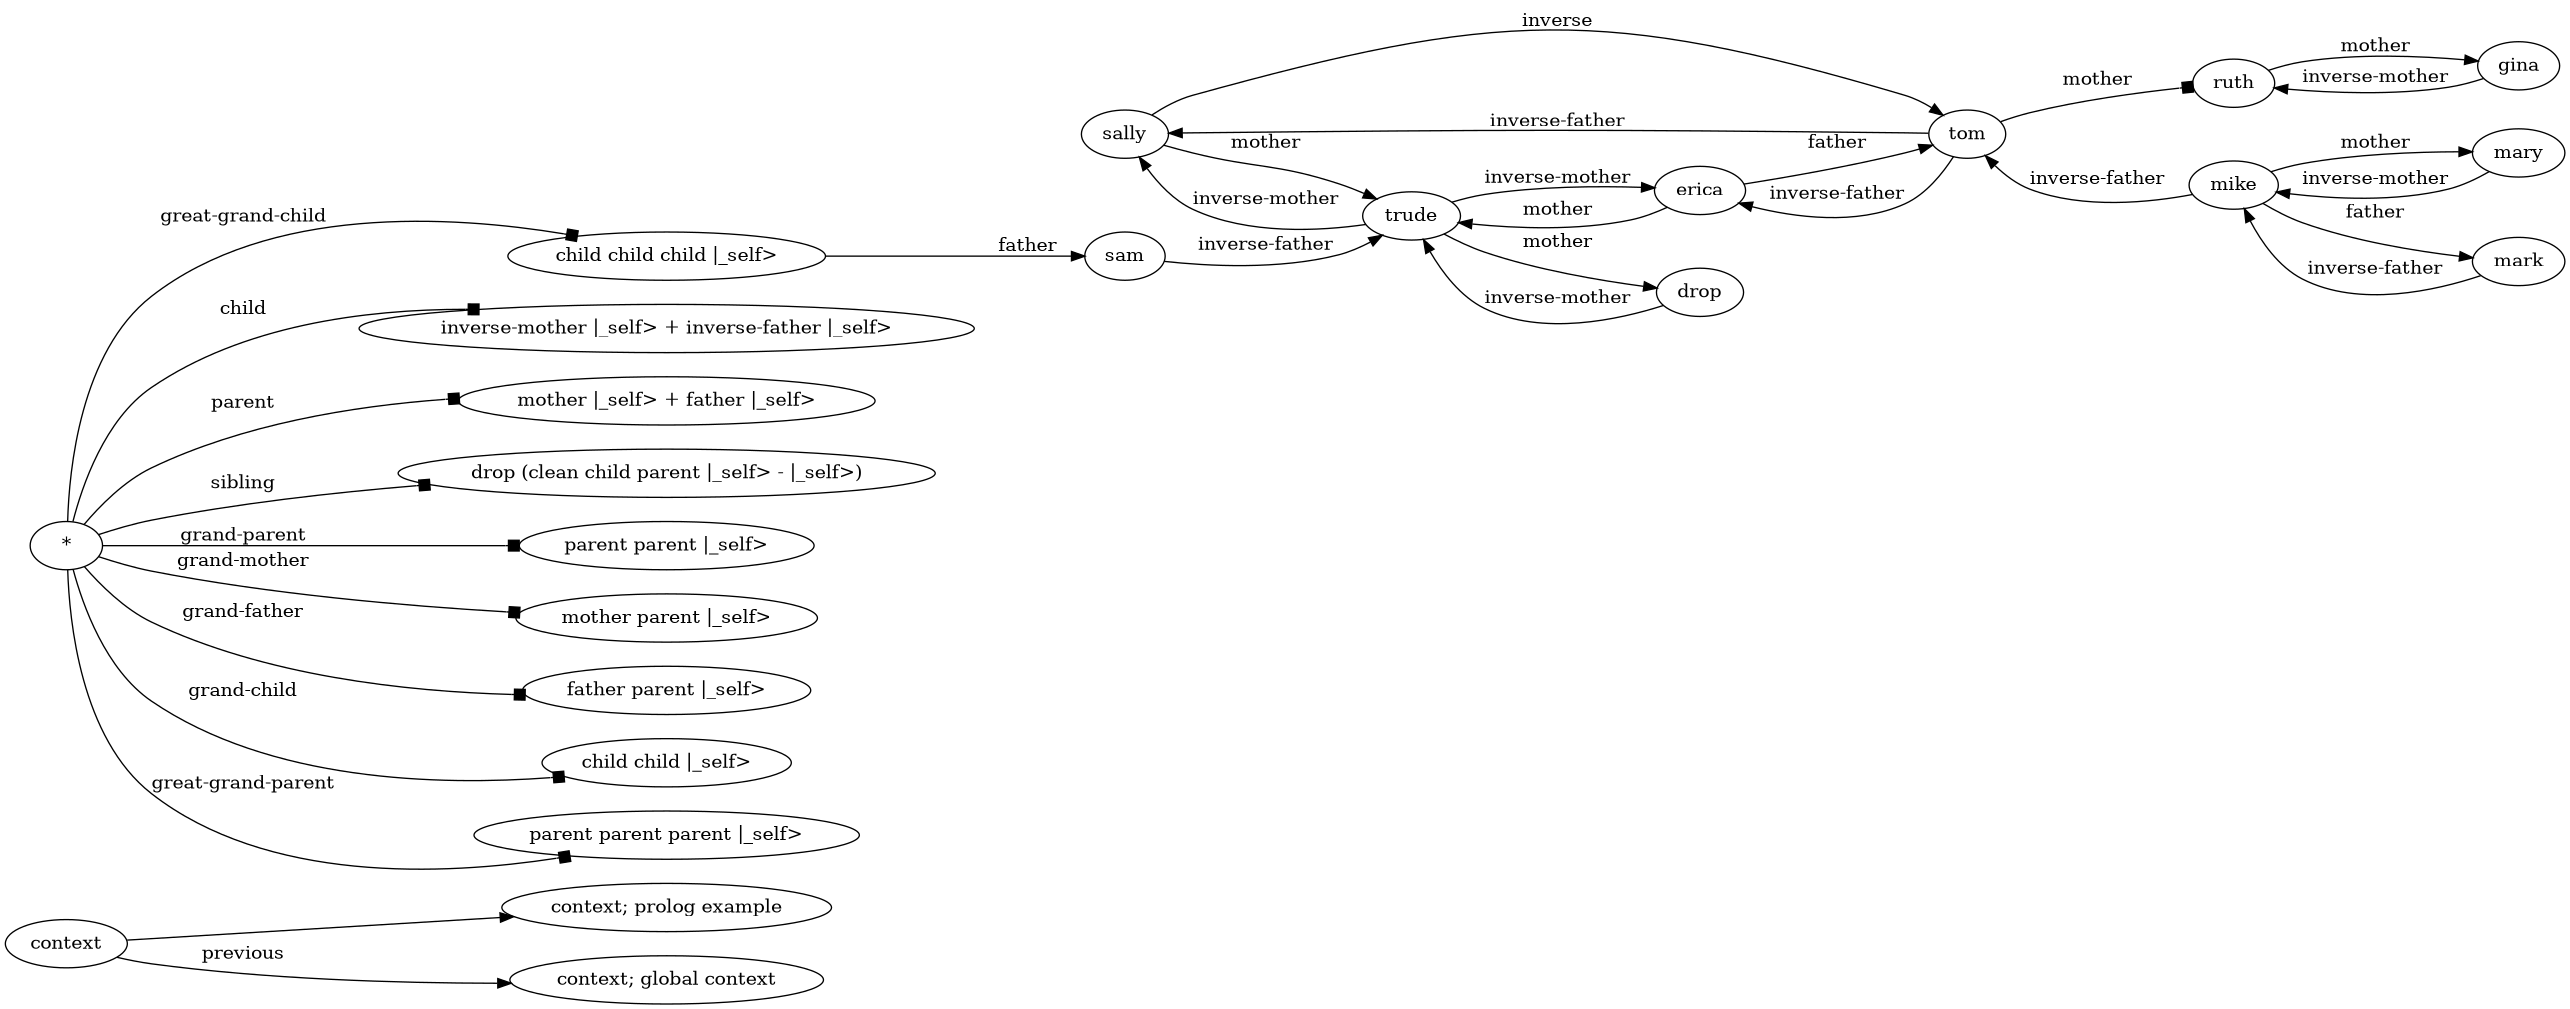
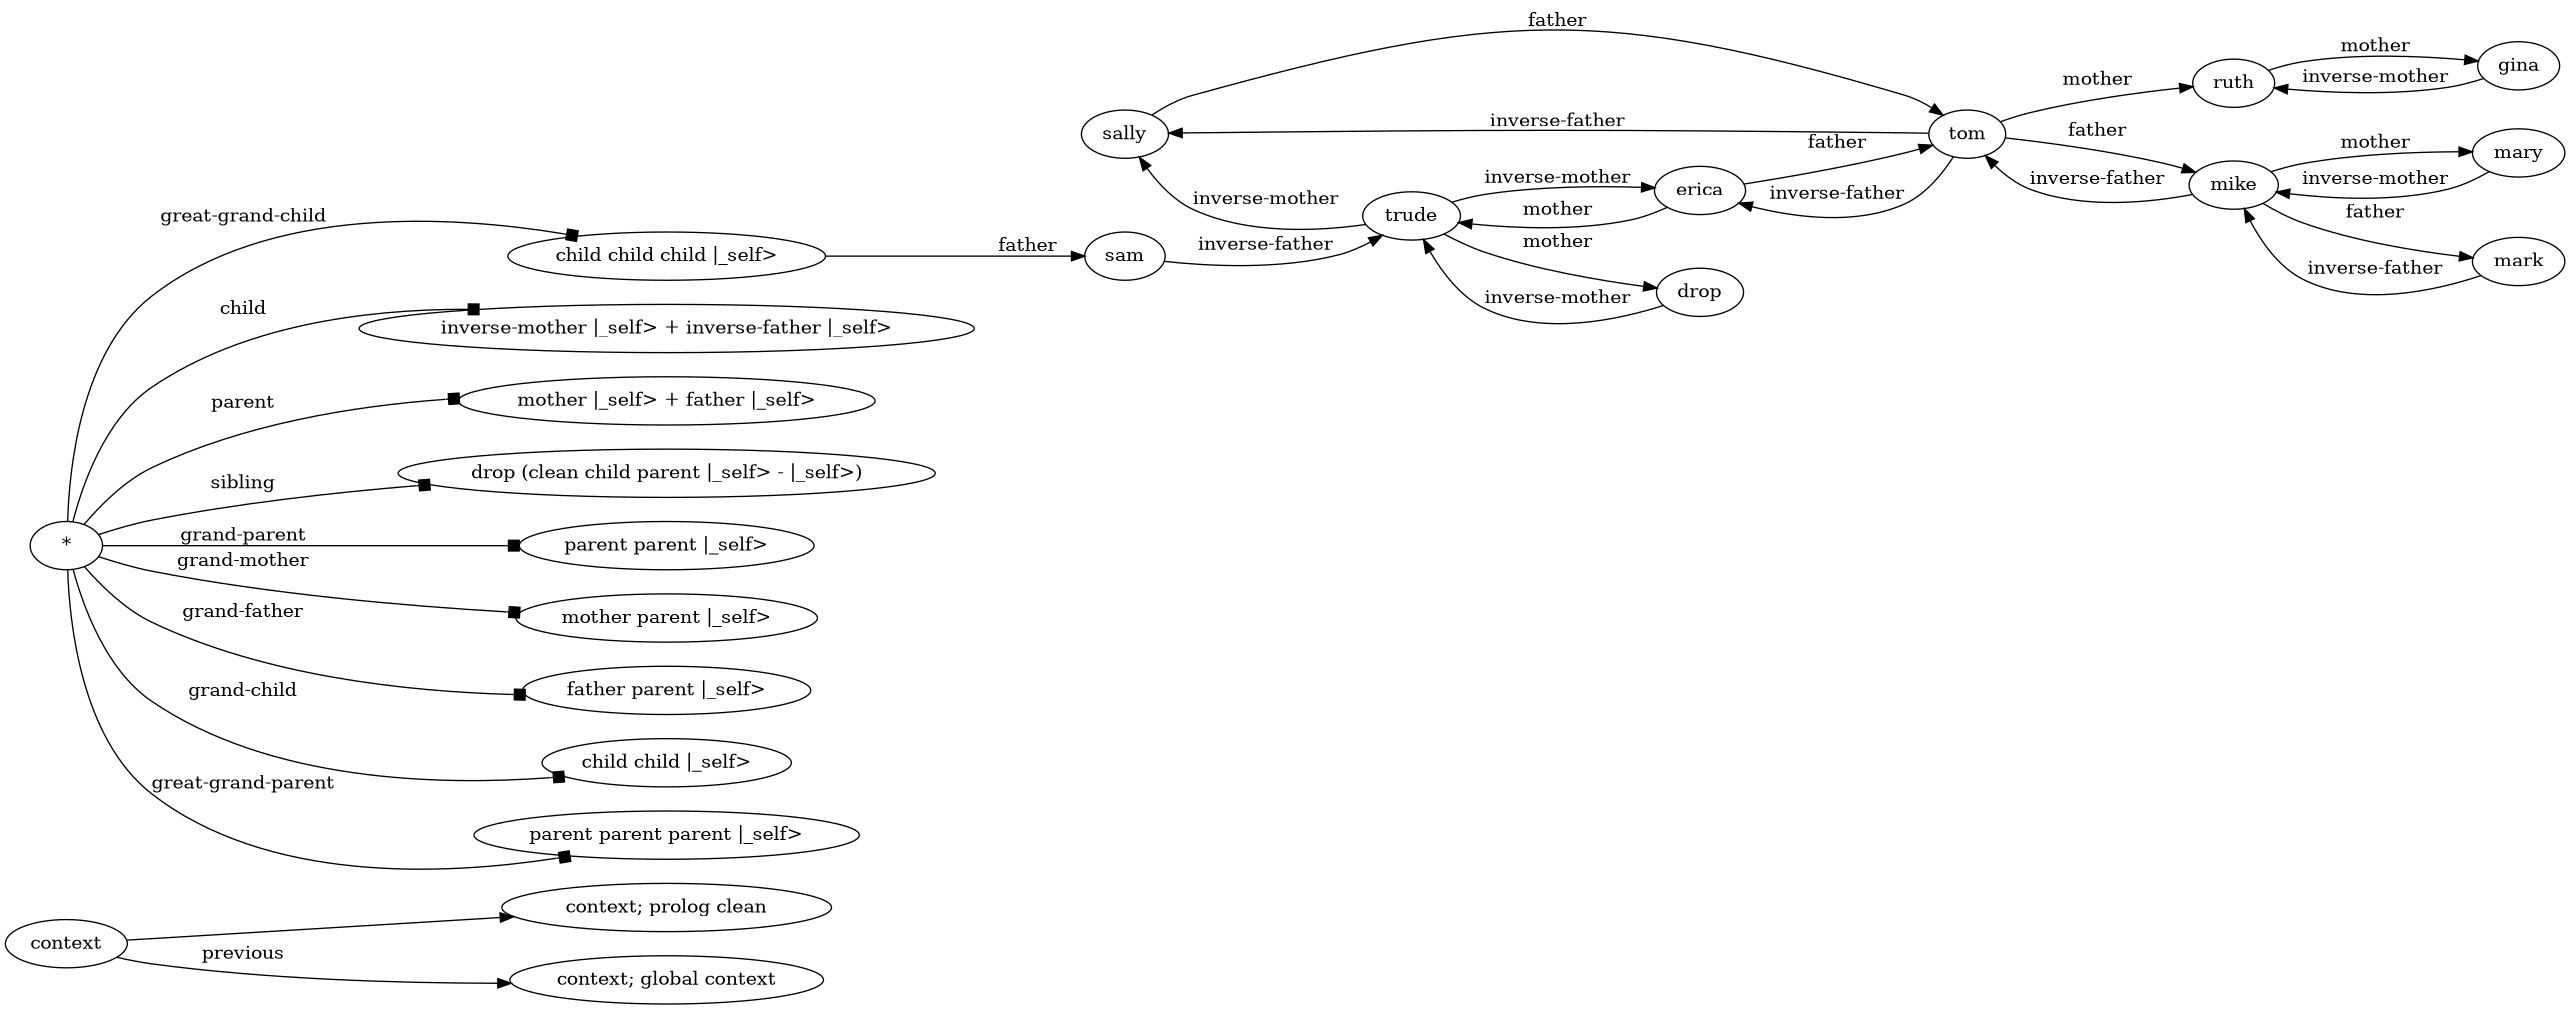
edge "sally" -> "tom": label "inverse" -> "father"
edge "tom" -> "ruth": arrowhead box -> normal
edge "tom" -> "mike": added, label "father"
edge "sally" -> "trude": removed, label "mother"
node "context; prolog example": label "context; prolog example" -> "context; prolog clean"
